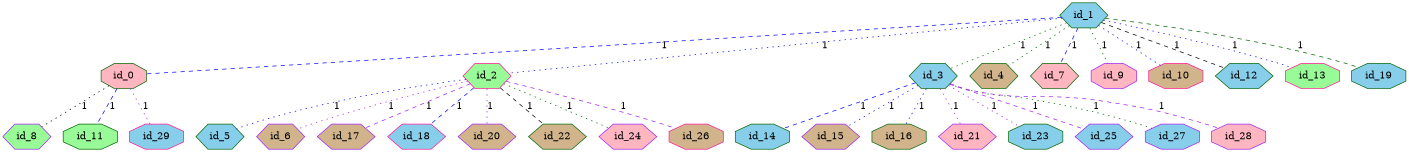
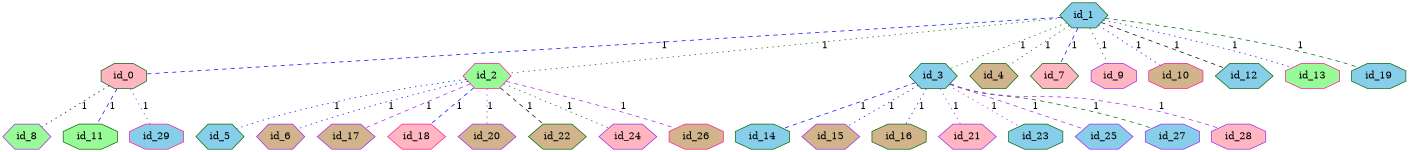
edge "id_1" -- "id_2": color blue -> darkgreen
edge "id_2" -- "id_6": color purple -> blue
edge "id_3" -- "id_27": style dotted -> dashed
node "id_18": fillcolor skyblue -> lightpink
